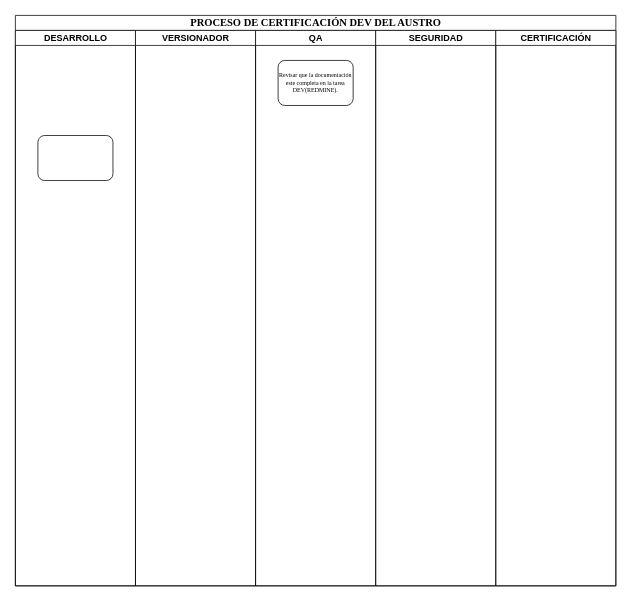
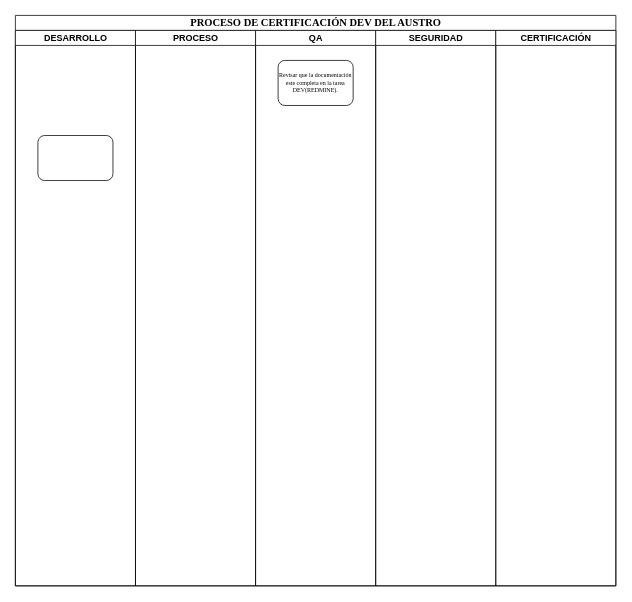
node "VERSIONADOR": label "VERSIONADOR" -> "PROCESO"
